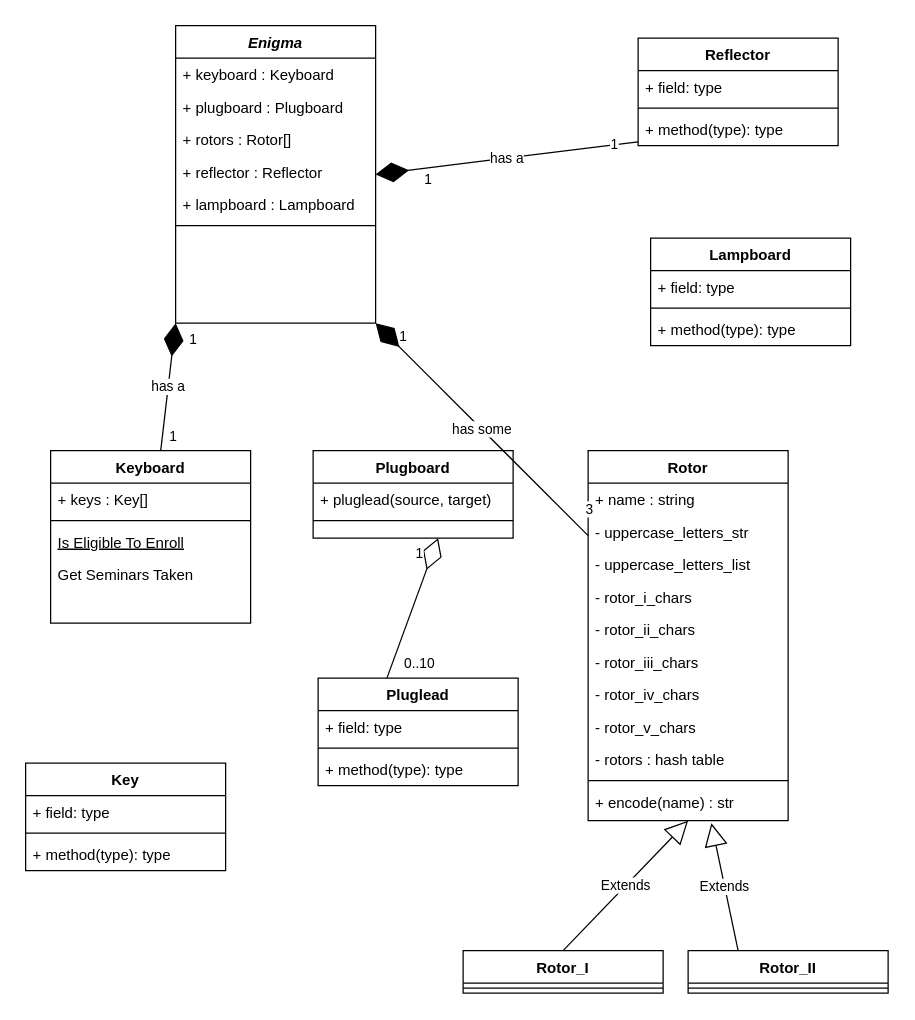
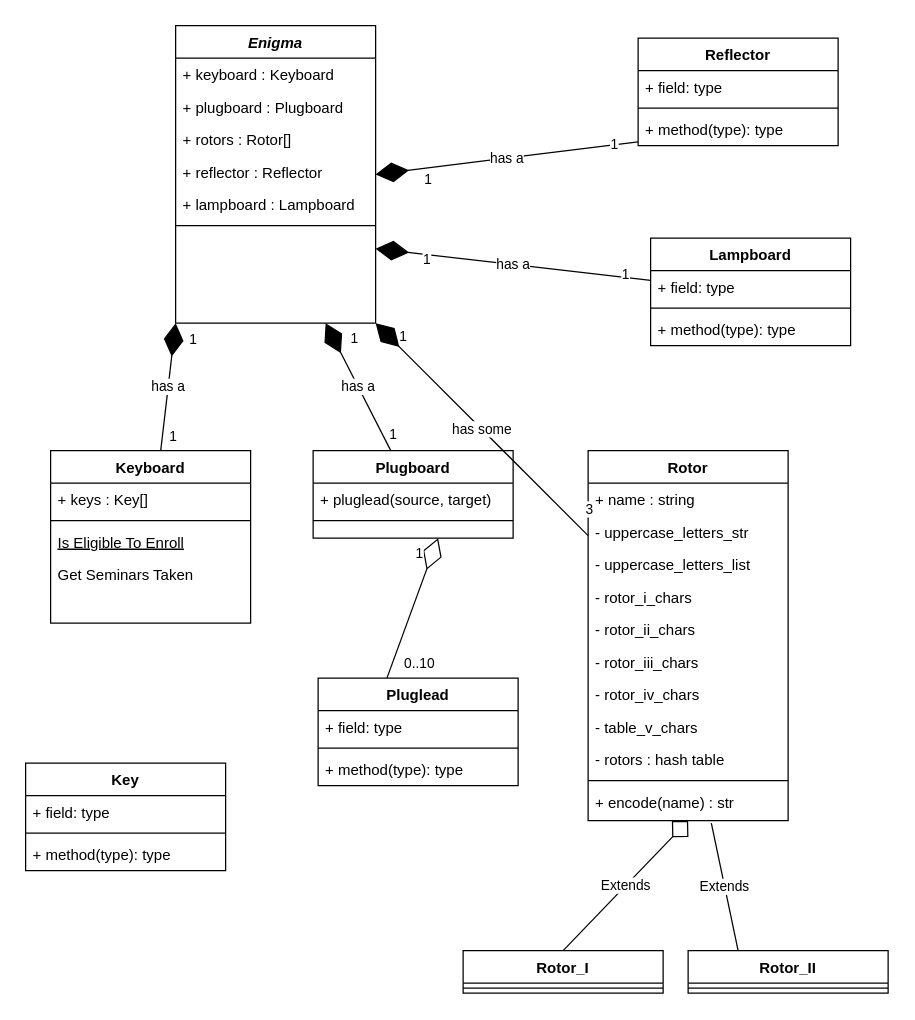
edge "Lampboard" -> "Enigma": added, labels "1", "has a", "1"
edge "Plugboard" -> "Enigma": added, labels "1", "has a", "1"
node "- rotor_v_chars": label "- rotor_v_chars" -> "- table_v_chars"
edge "Rotor_I" -> "Rotor": arrowhead block -> diamond
edge "Rotor_II" -> "+ encode(name) : str": arrowhead block -> none
